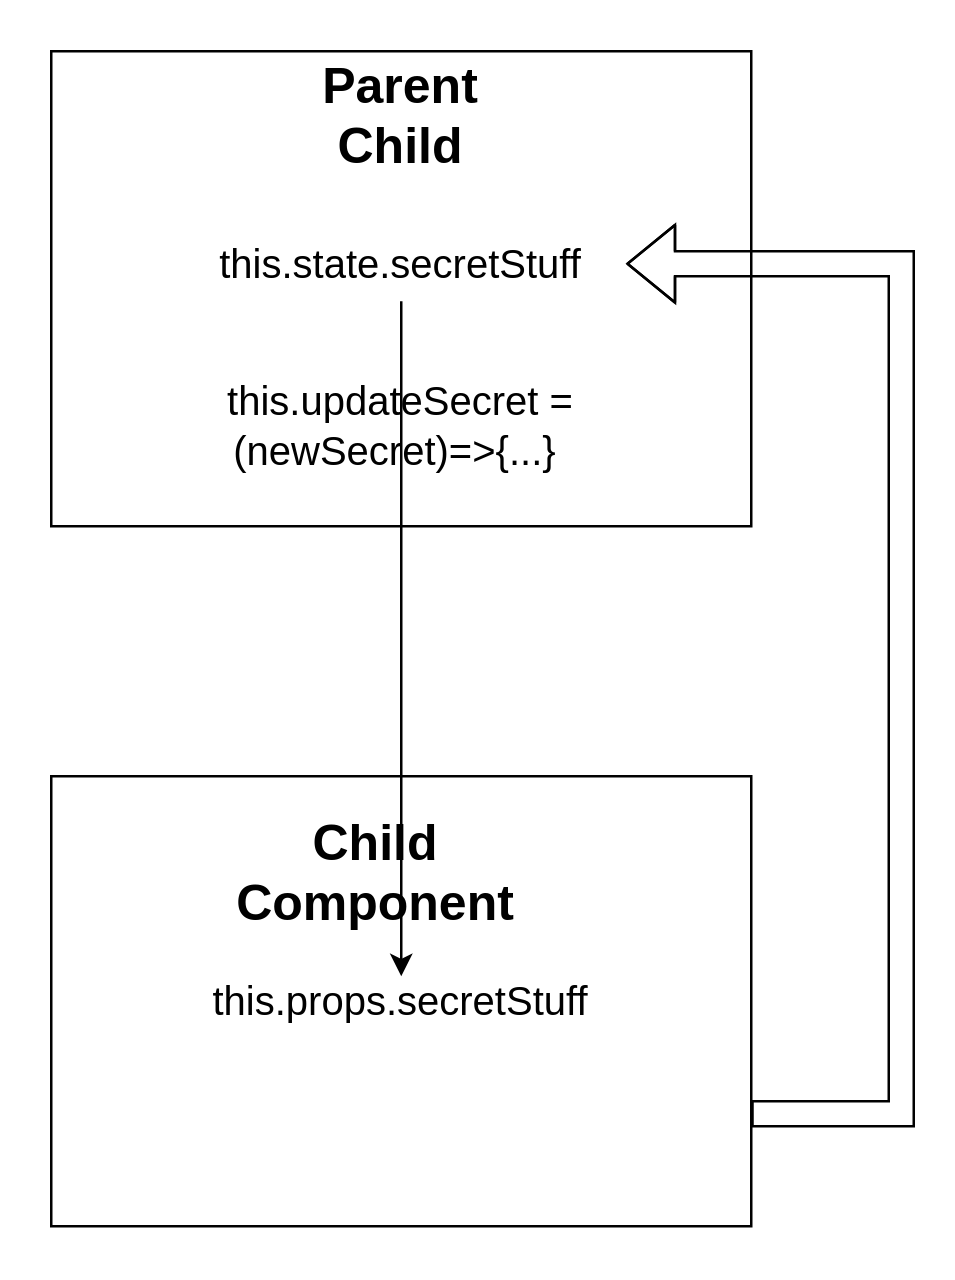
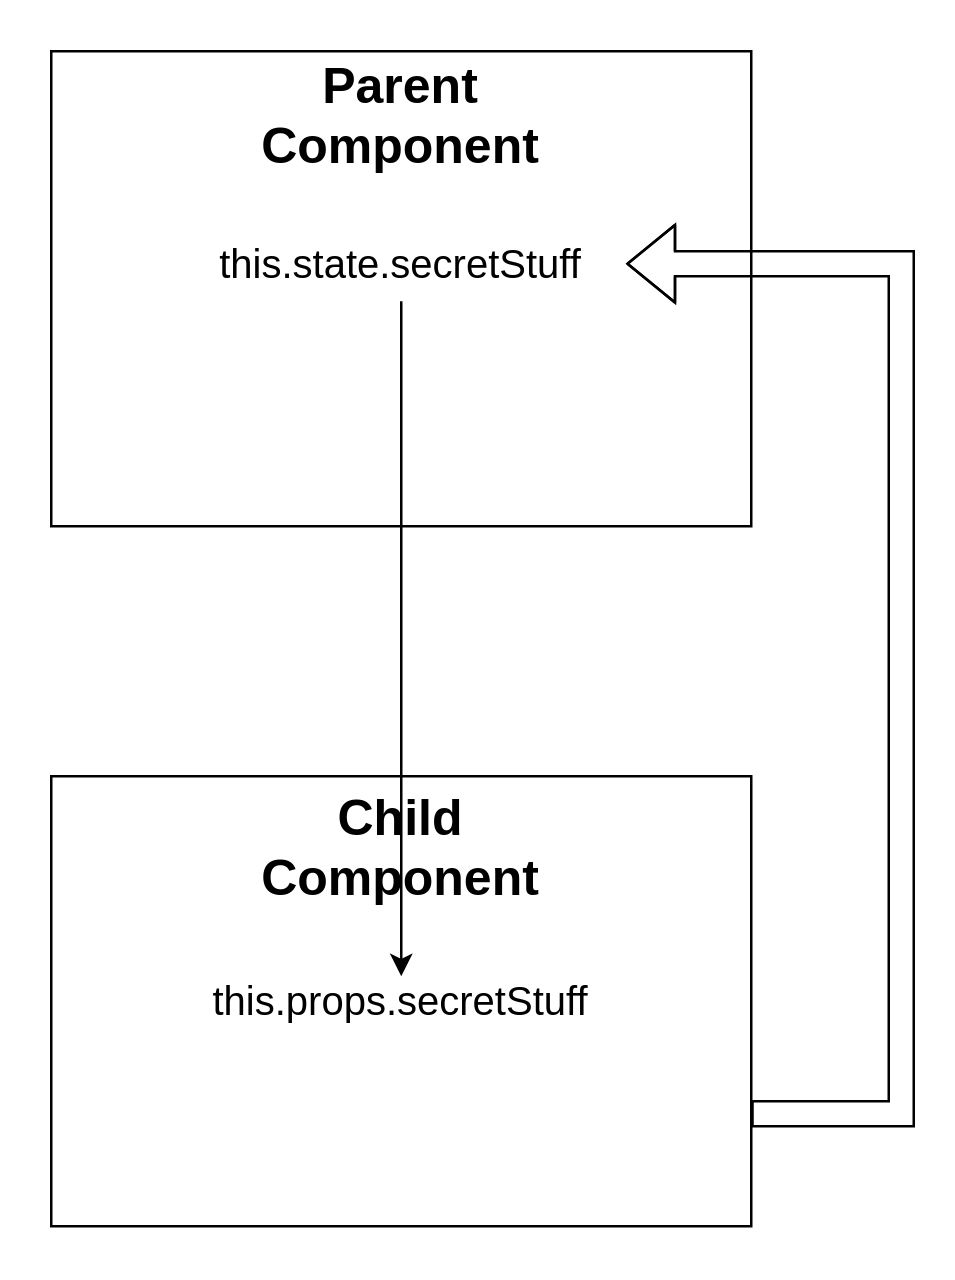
node "Parent Child": label "Parent Child" -> "Parent Component"
node "this.updateSecret = (newSecret)=>{...}": removed
node "Child Component": moved (376, 871) -> (401, 846)
